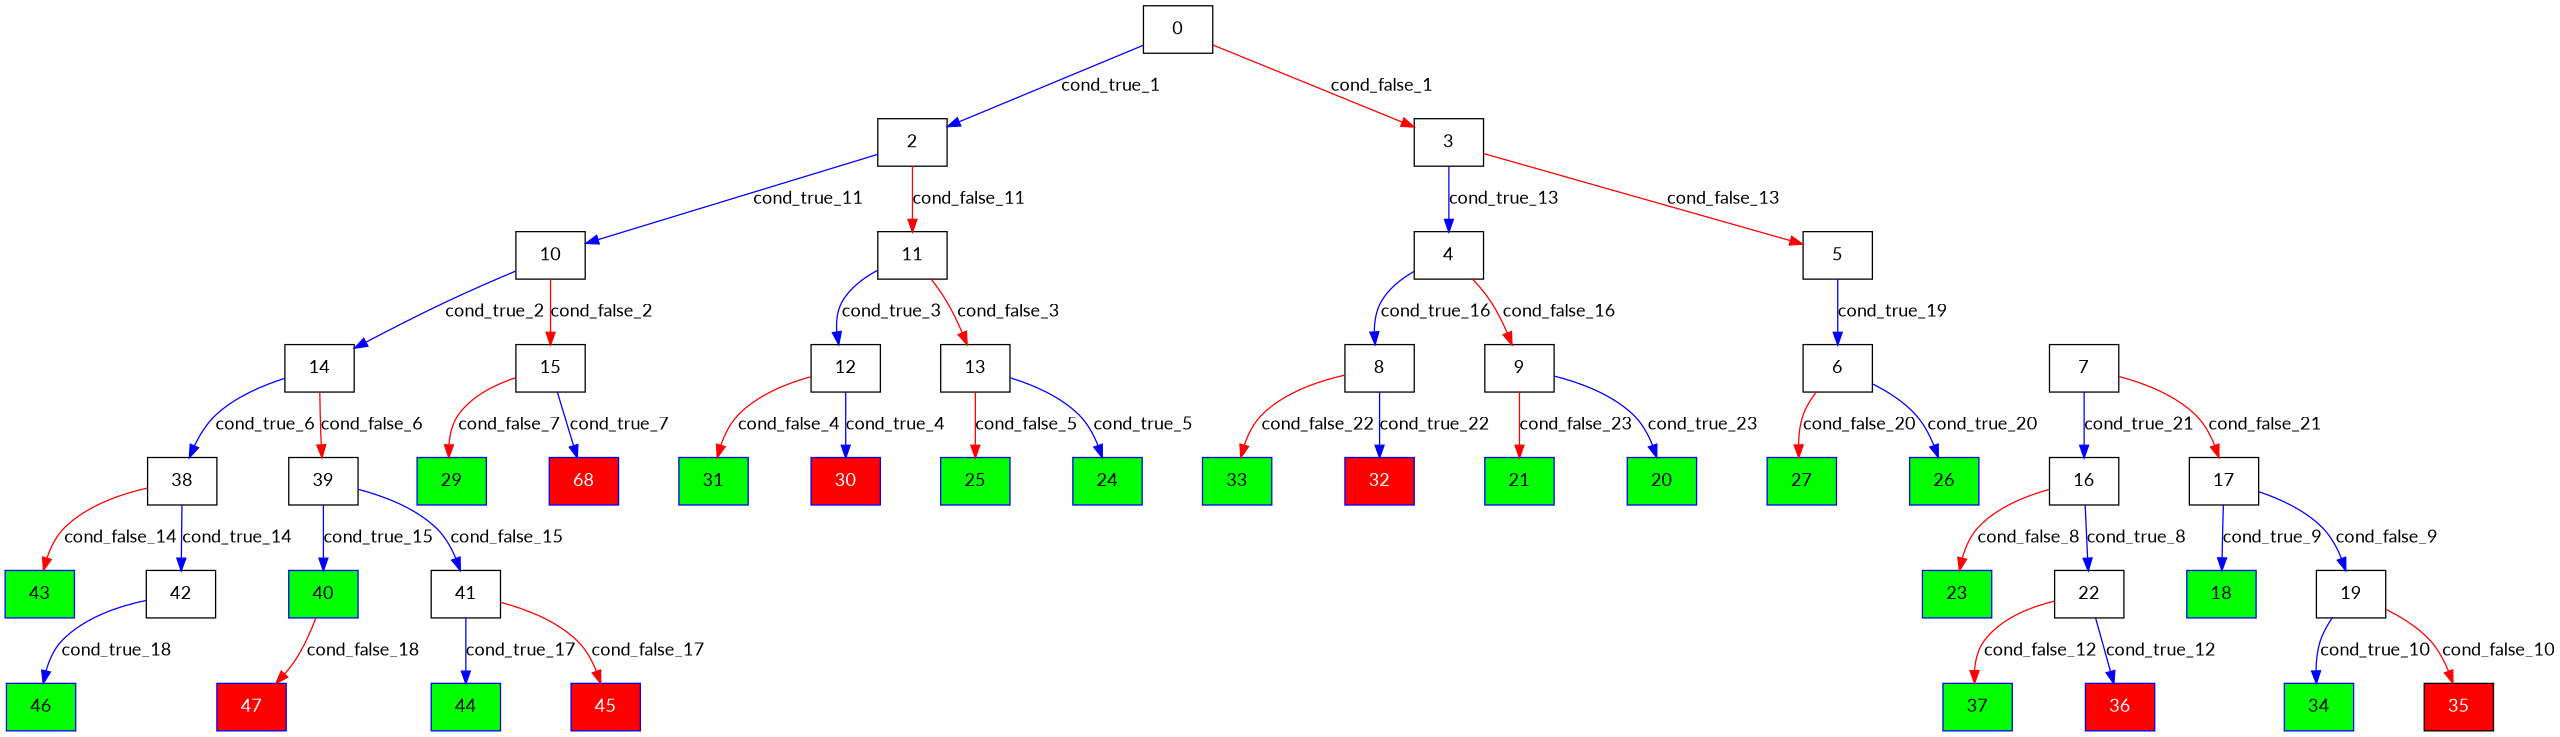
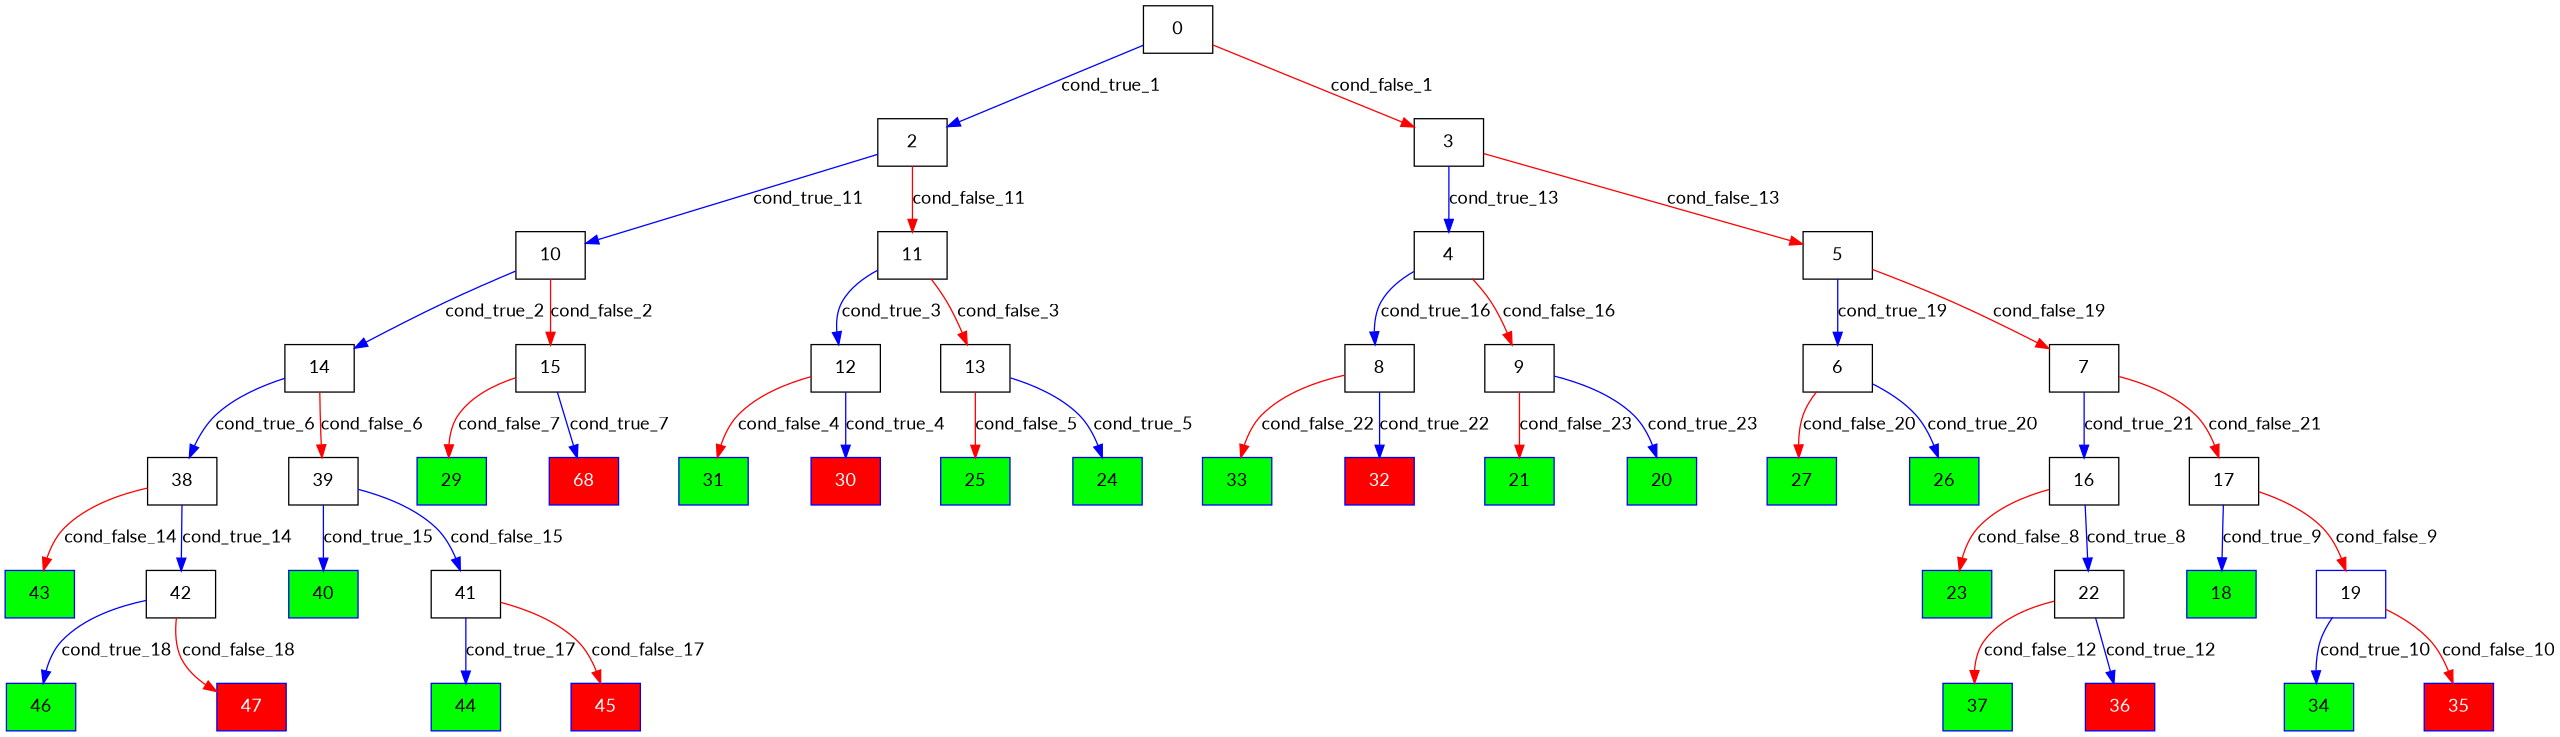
edge "5" -> "7": added, label "cond_false_19"
edge "17" -> "19": color blue -> red
node "19": color black -> blue
edge "40" -> "47": now "42" -> "47"
node "35": color black -> blue
